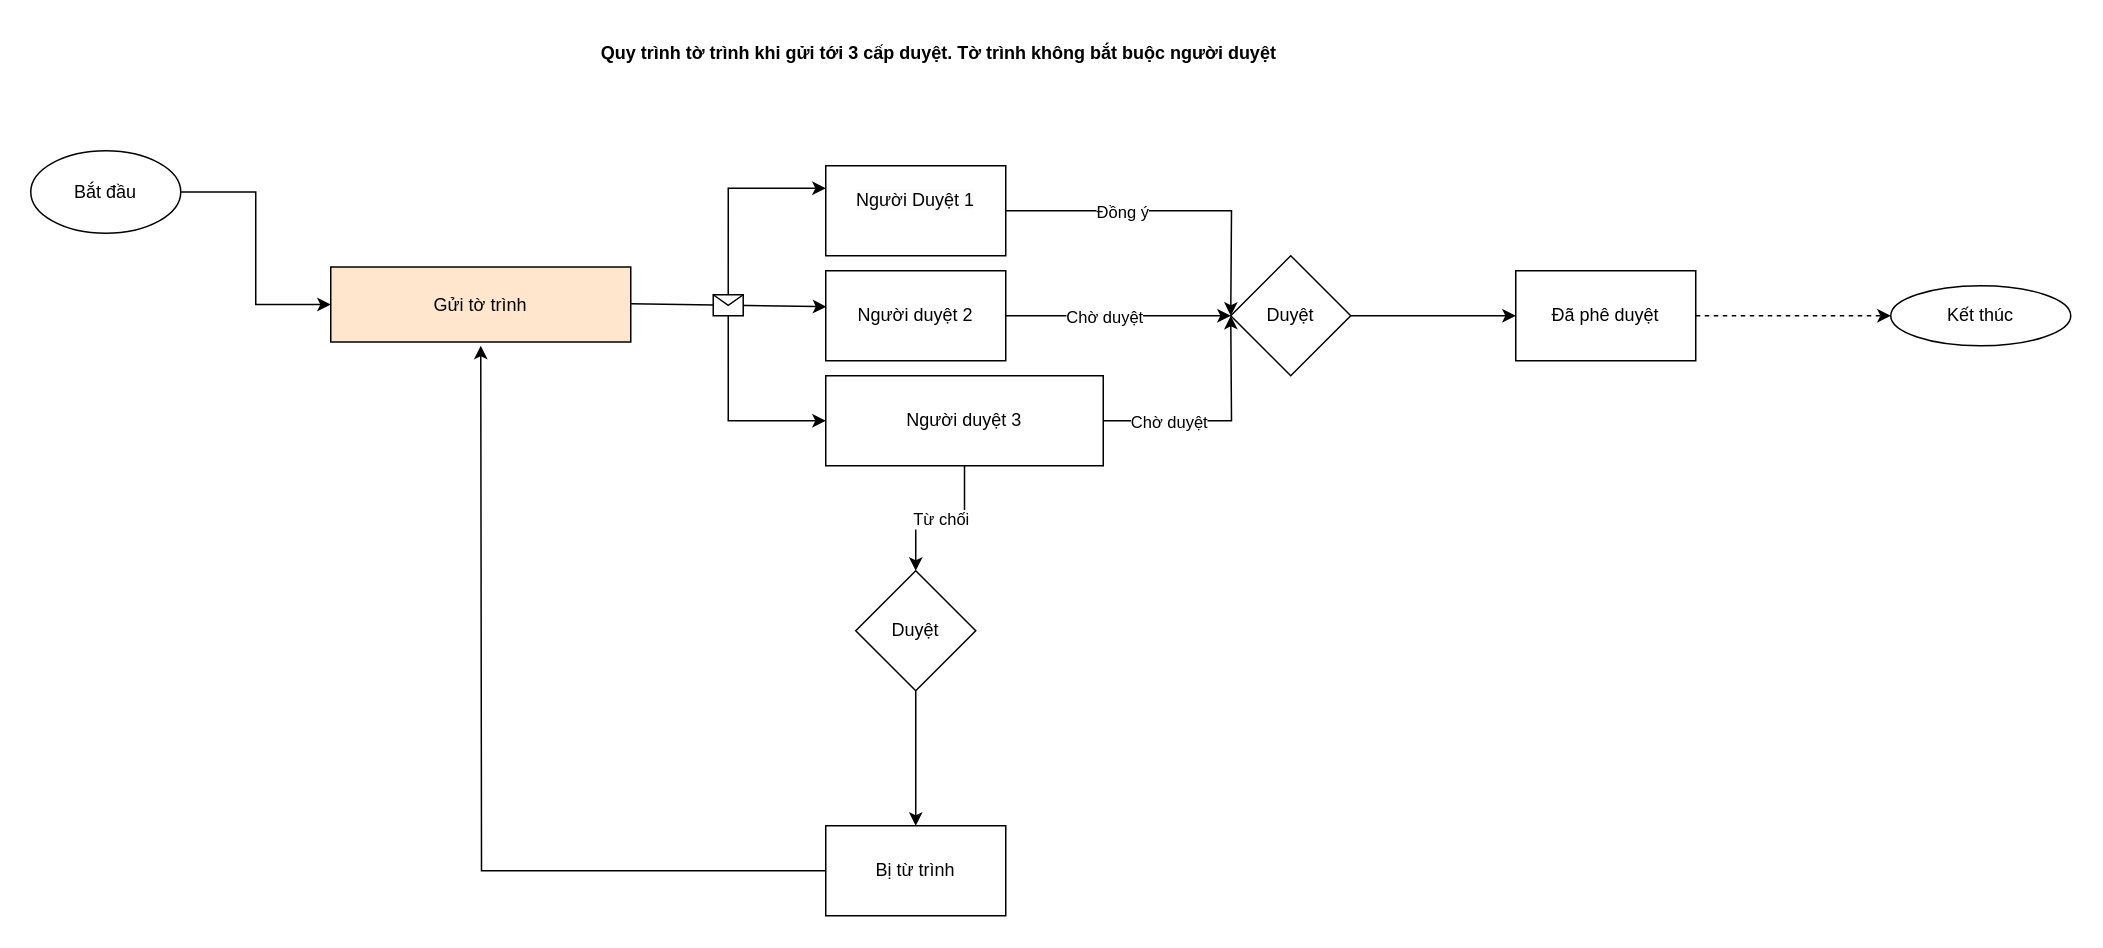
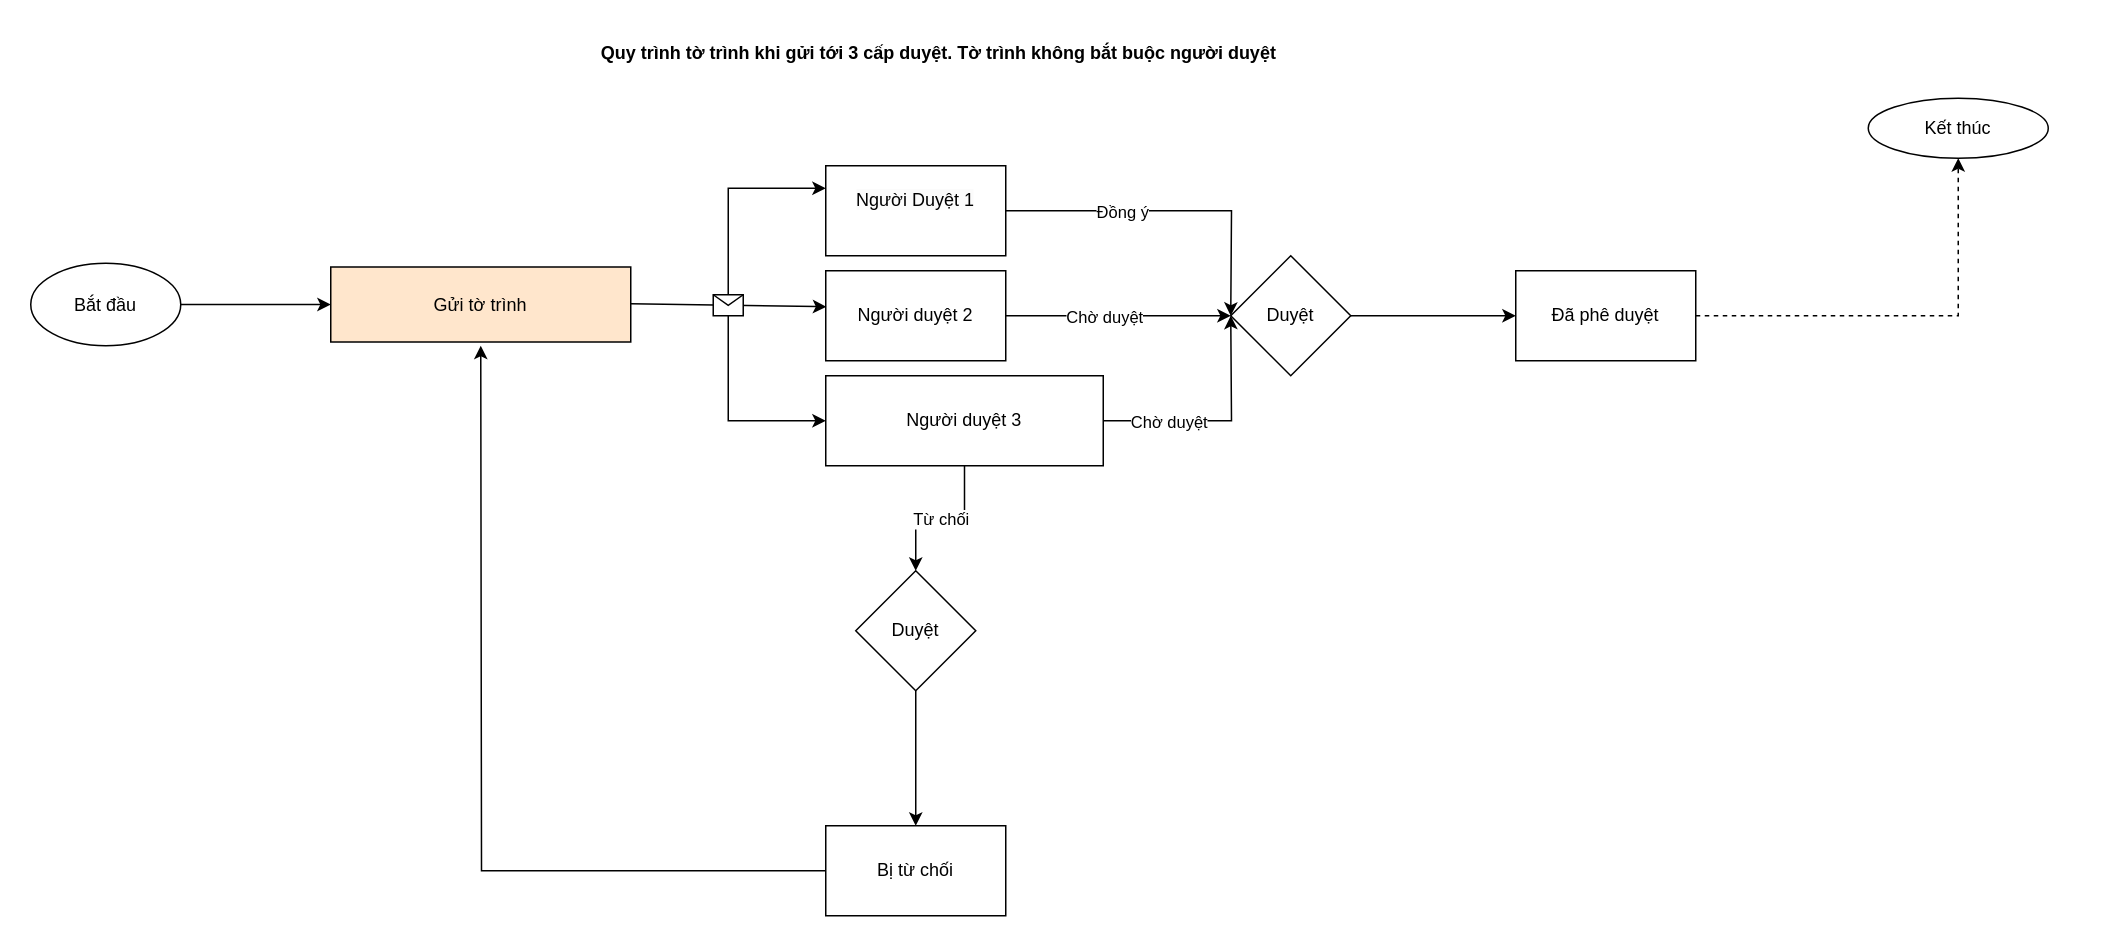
node "Bắt đầu": moved (106, 192) -> (106, 305)
node "Kết thúc": moved (1981, 316) -> (1958, 128)
node "Bị từ trình": label "Bị từ trình" -> "Bị từ chối"
